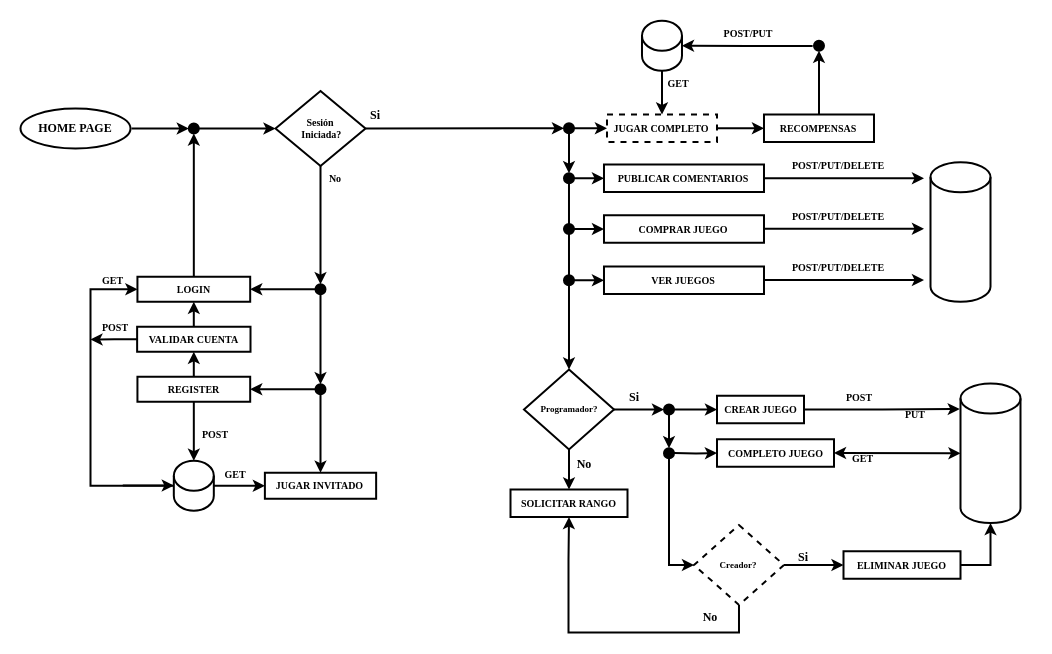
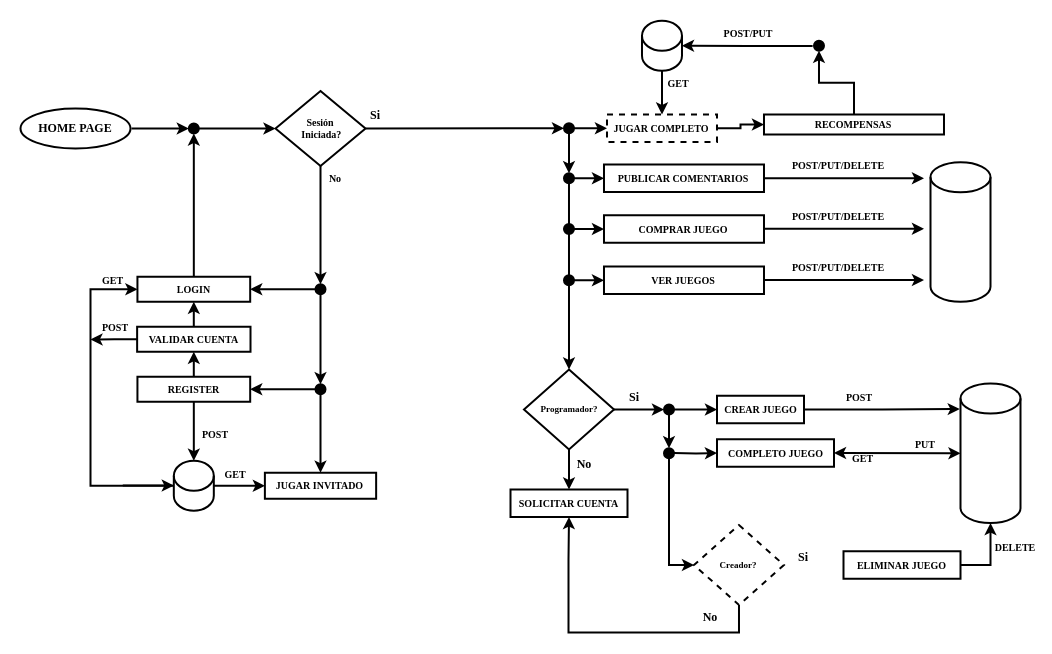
node "RECOMPENSAS": size 110x28 -> 180x20
node "PUT": moved (916, 414) -> (926, 444)
node "SOLICITAR RANGO": label "SOLICITAR RANGO" -> "SOLICITAR CUENTA"
node "DELETE": added
edge "Creador?" -> "ELIMINAR JUEGO": removed
